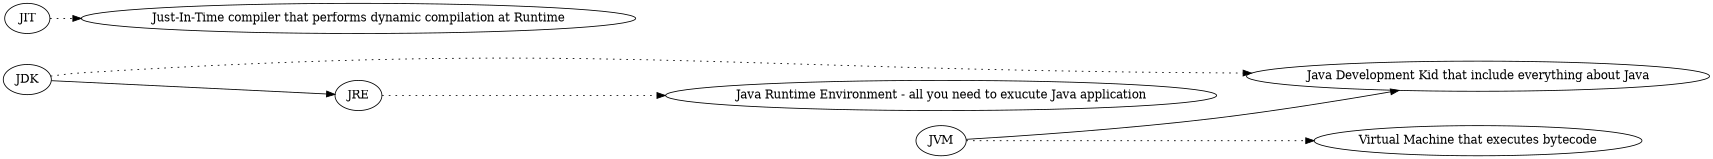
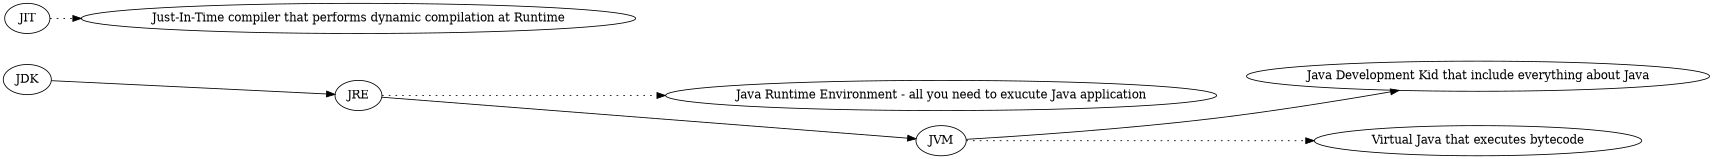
edge "JDK" -> "Java Development Kid that include everything about Java": removed
edge "JRE" -> "JVM": added
node "Virtual Machine that executes bytecode": label "Virtual Machine that executes bytecode" -> "Virtual Java that executes bytecode"
